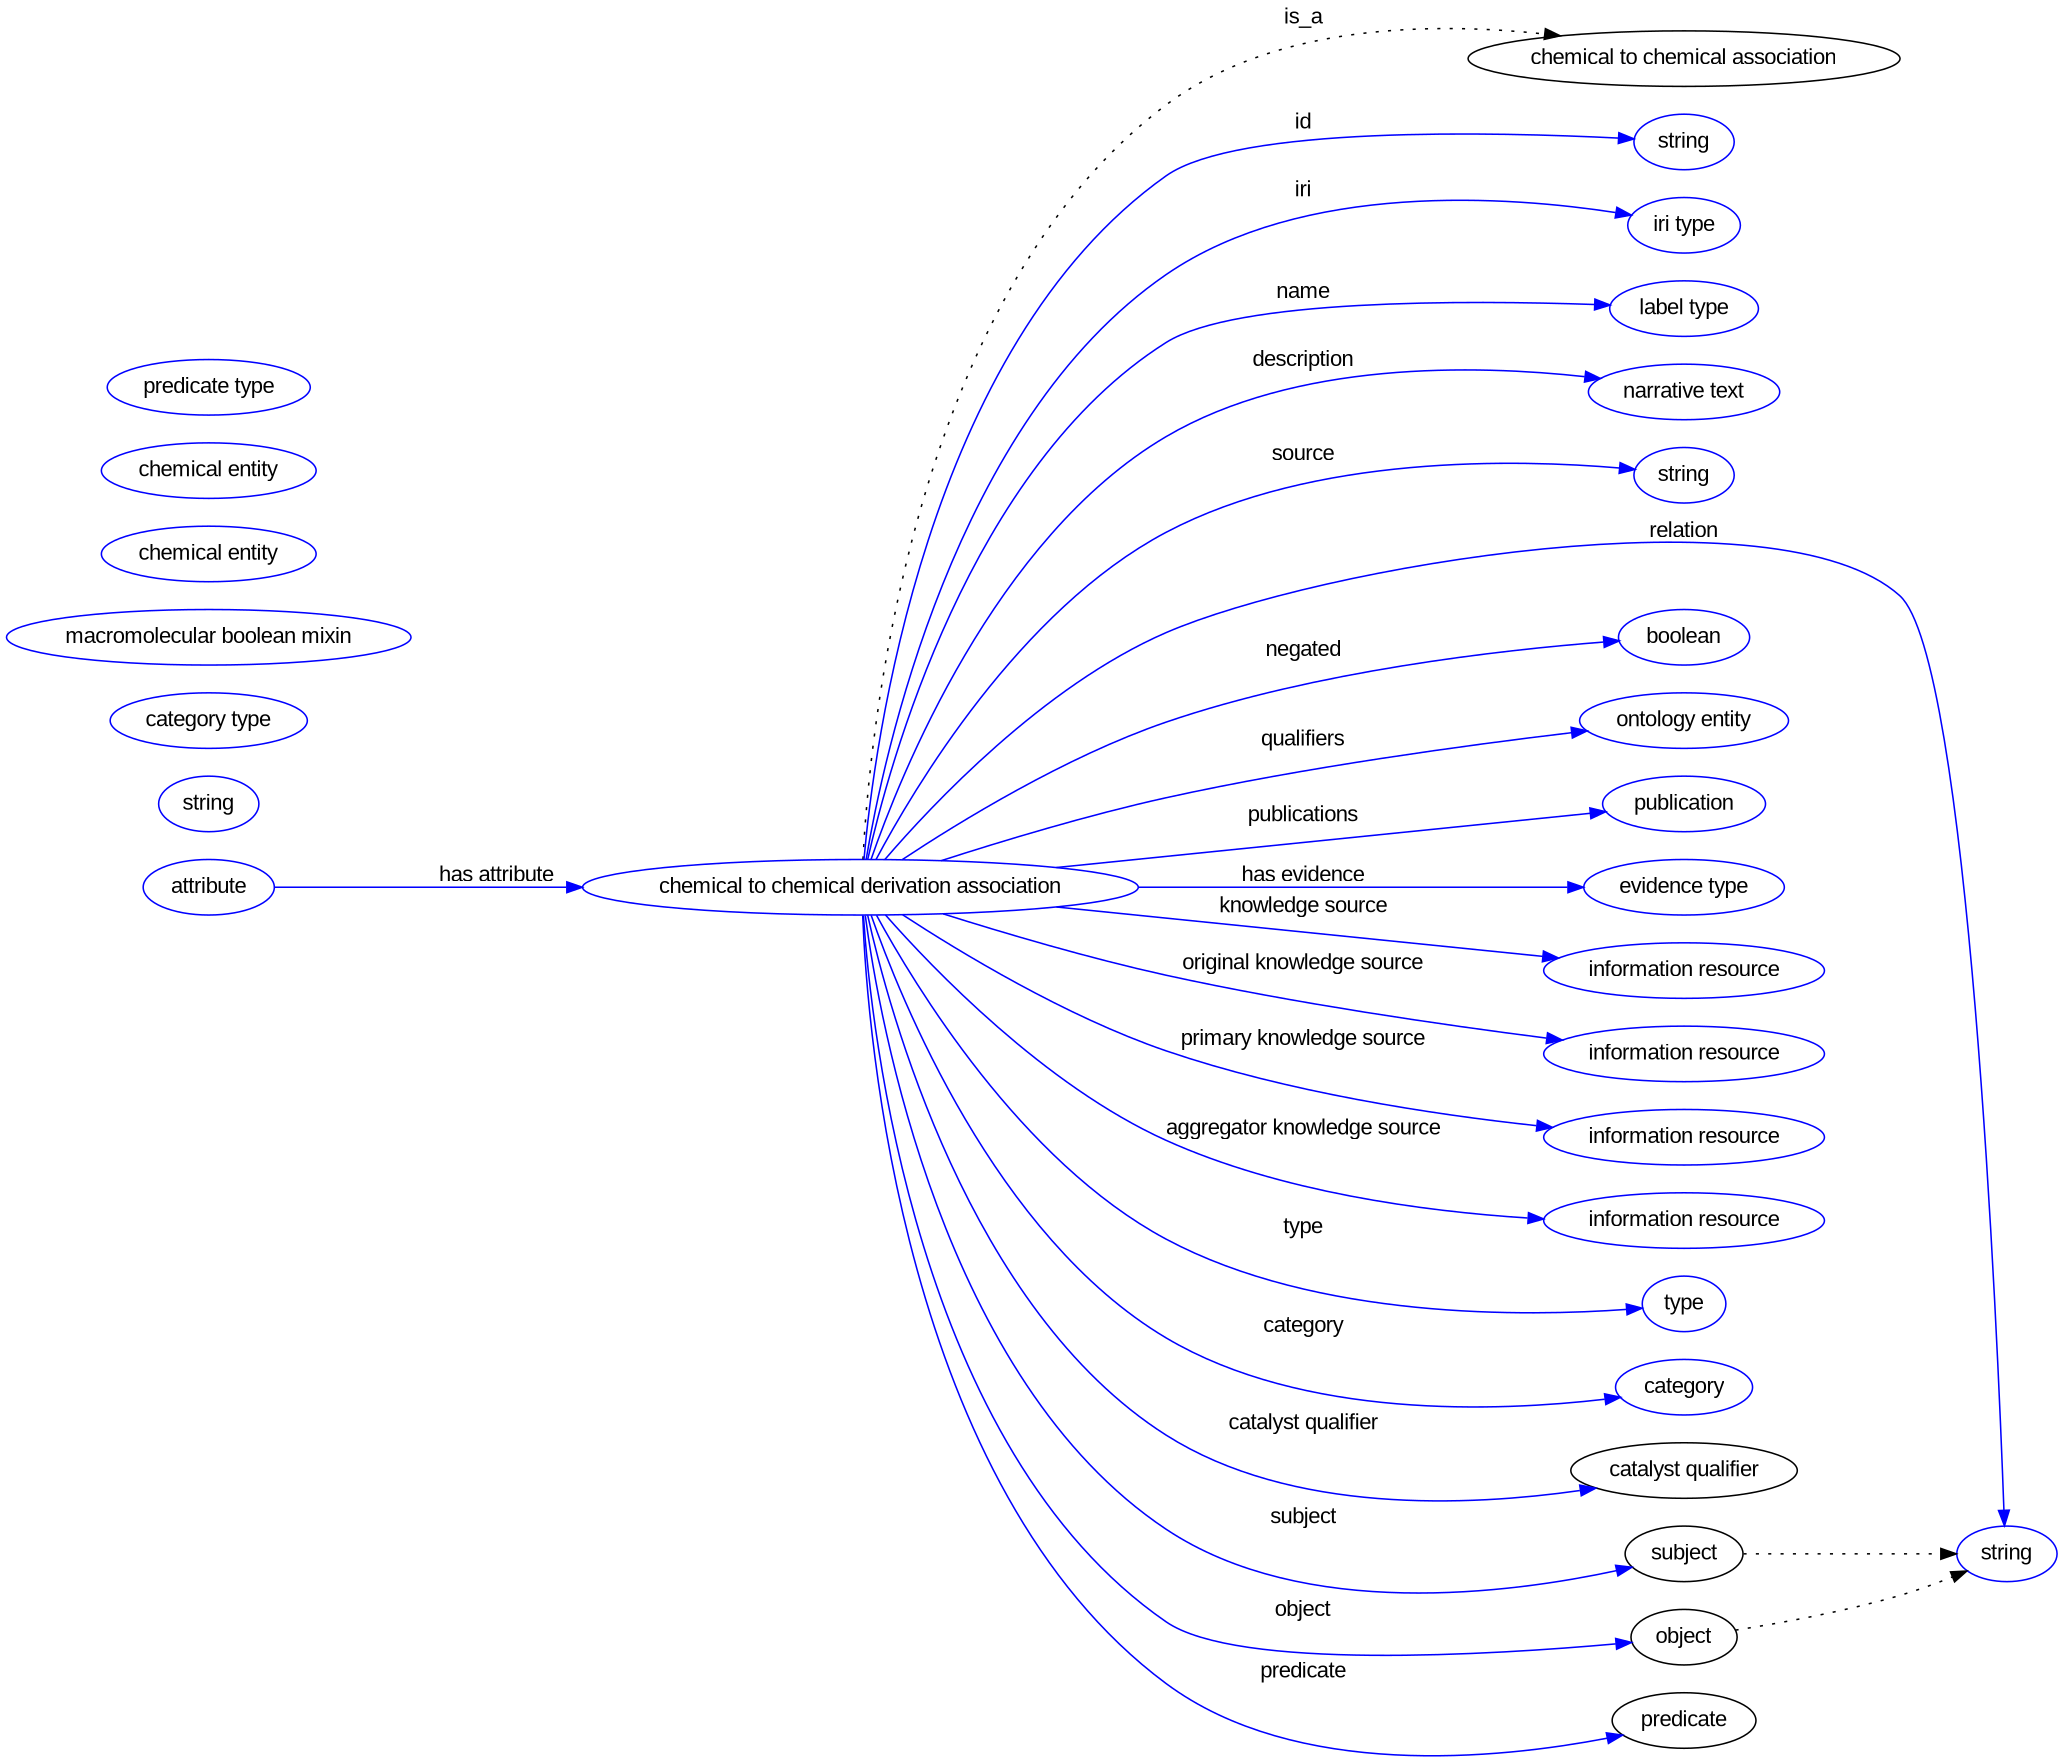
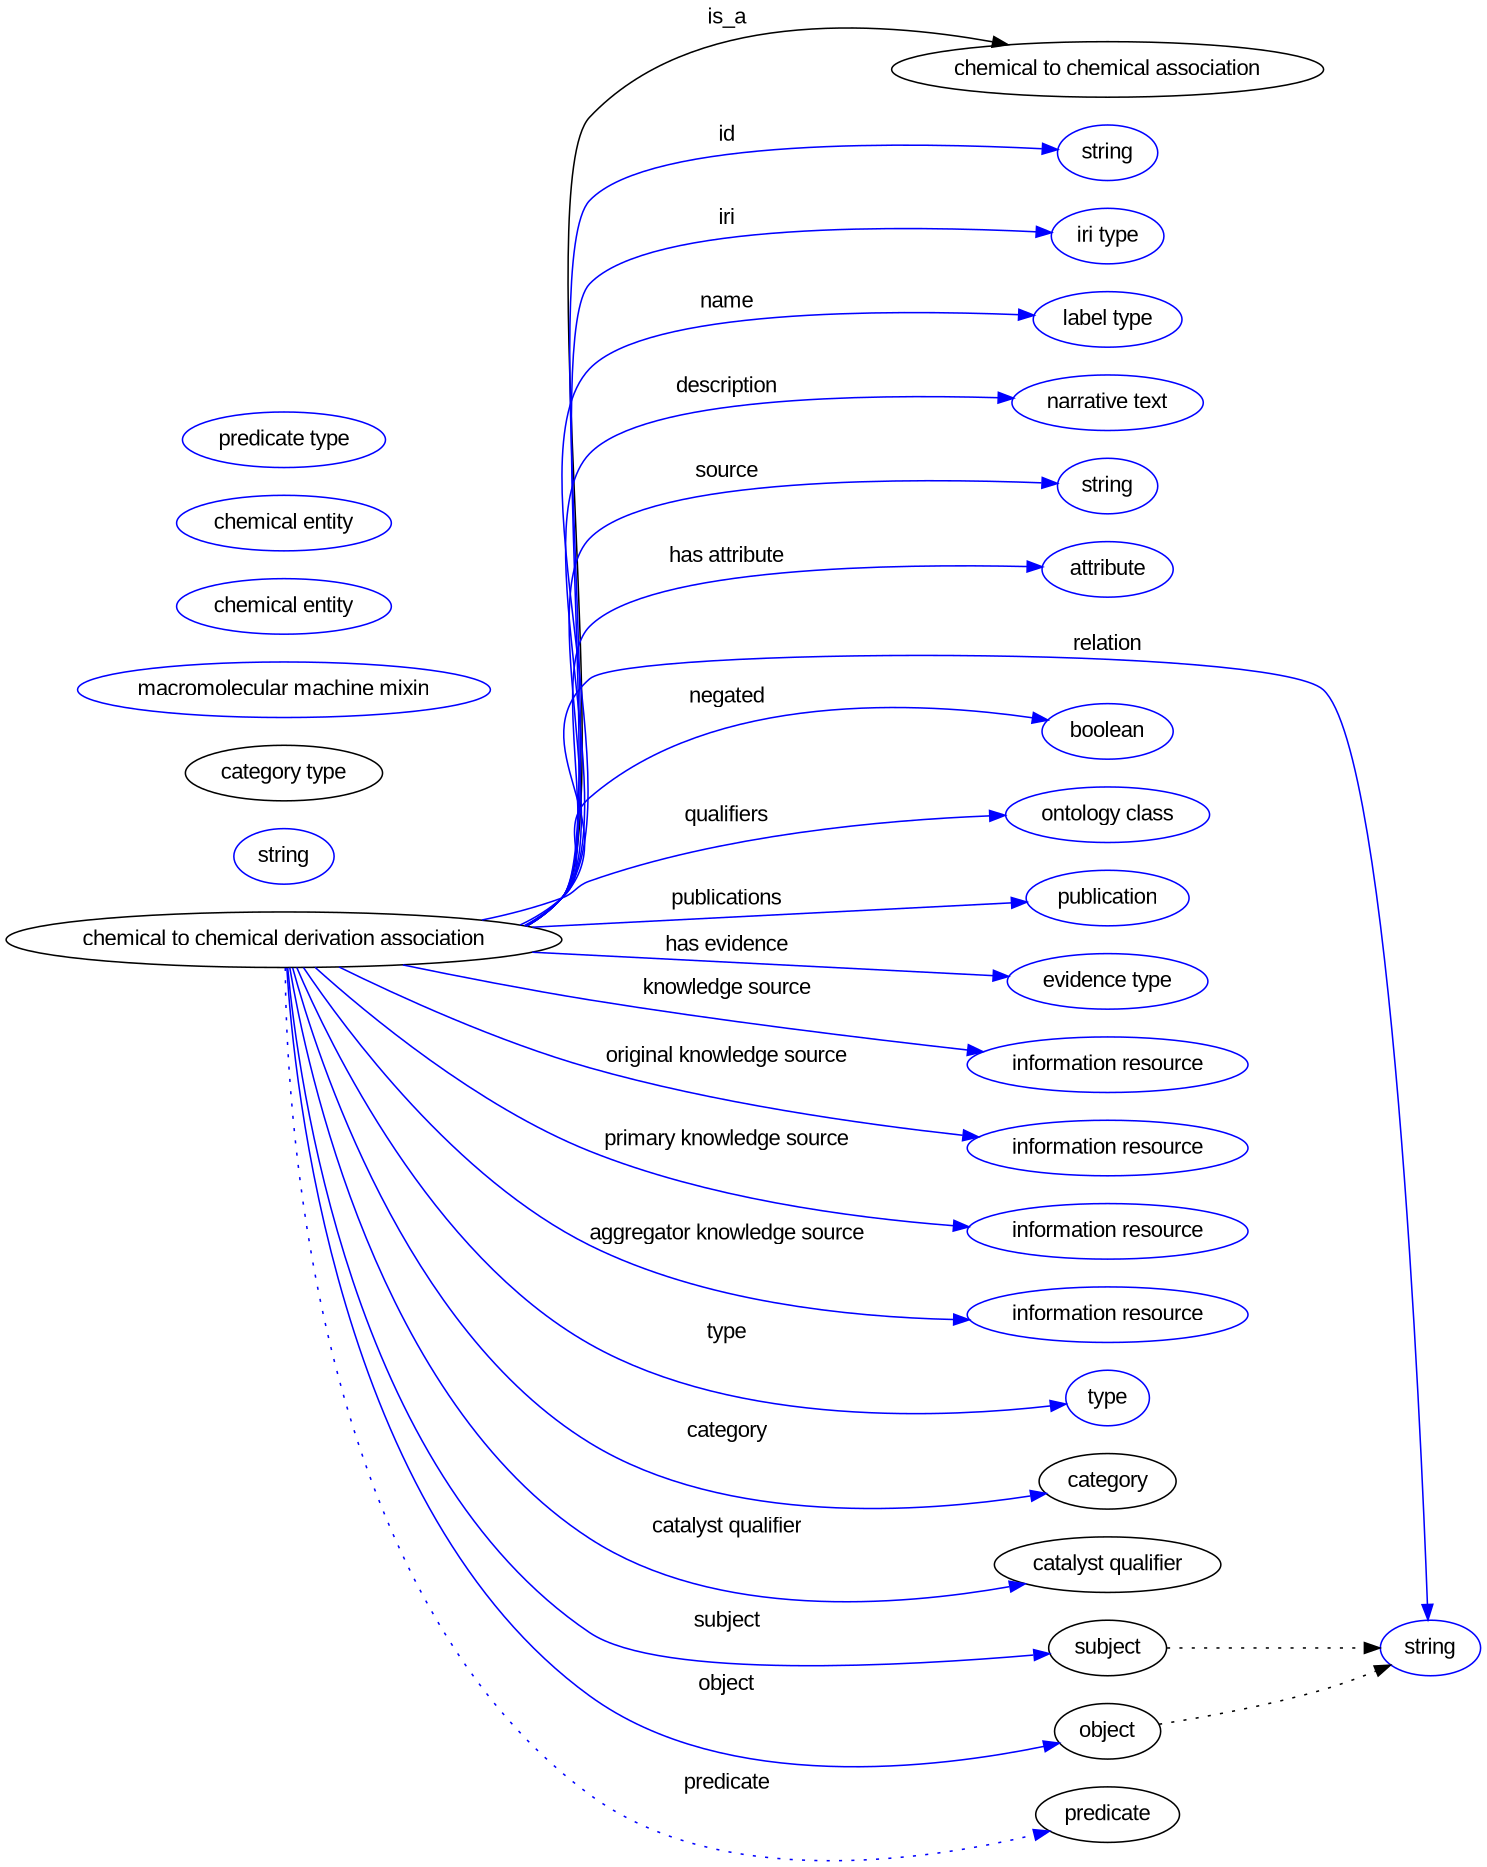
edge "chemical to chemical derivation association" -> "chemical to chemical association": style dotted -> solid
node "macromolecular boolean mixin": label "macromolecular boolean mixin" -> "macromolecular machine mixin"
node "category type": color blue -> black
node "ontology entity": label "ontology entity" -> "ontology class"
edge "attribute" -> "chemical to chemical derivation association": reversed
node "chemical to chemical derivation association": color blue -> black
node "category": color blue -> black
edge "chemical to chemical derivation association" -> "predicate": style solid -> dotted
